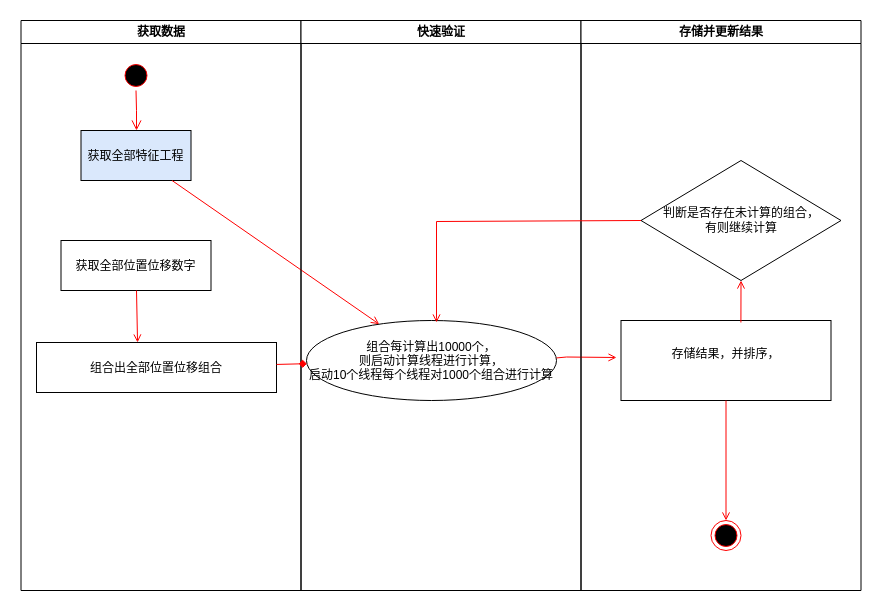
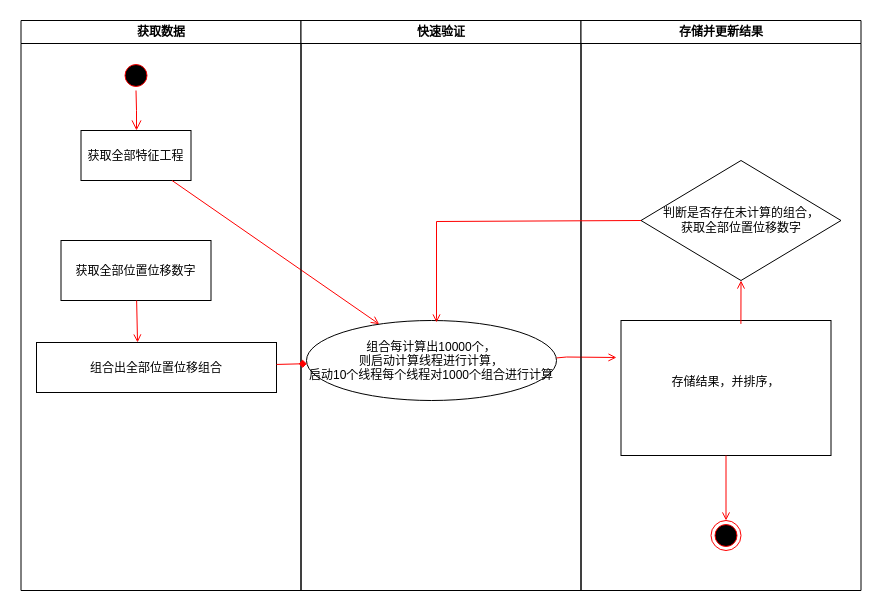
node "获取全部特征工程": fillcolor #dae8fc -> #ffffff
node "判断是否存在未计算的组合，有则继续计算": label "判断是否存在未计算的组合，有则继续计算" -> "判断是否存在未计算的组合，获取全部位置位移数字"
node "获取全部位置位移数字": size 150x50 -> 150x60
node "存储结果，并排序，": size 210x80 -> 210x135
